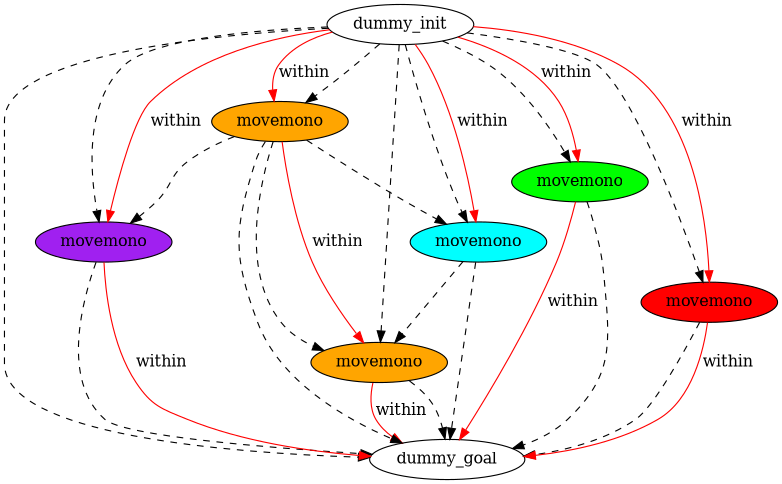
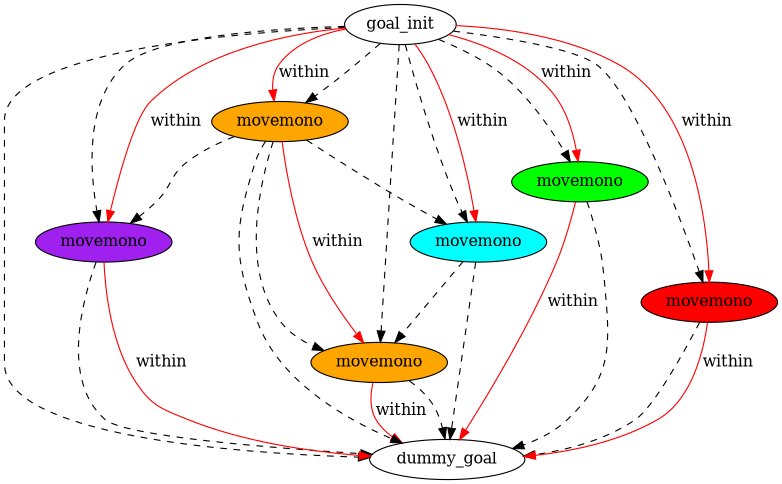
node "dummy_init": label "dummy_init" -> "goal_init"
